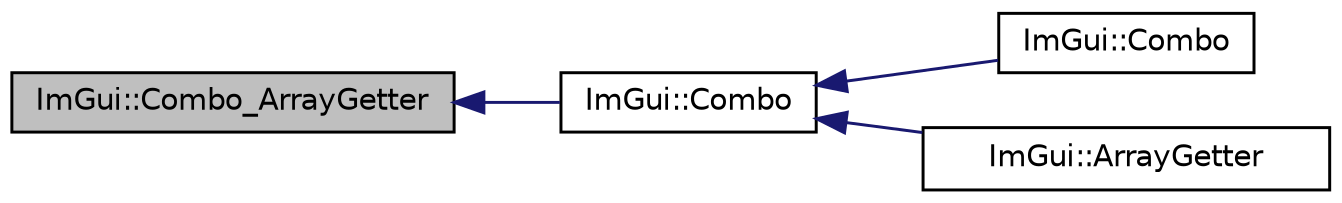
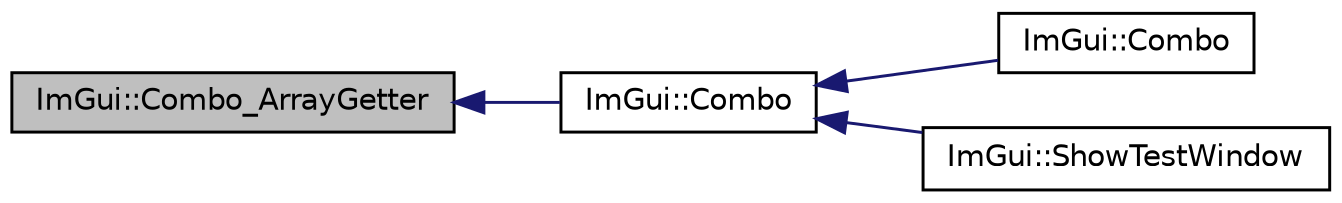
node "ImGui::ArrayGetter": label "ImGui::ArrayGetter" -> "ImGui::ShowTestWindow"
